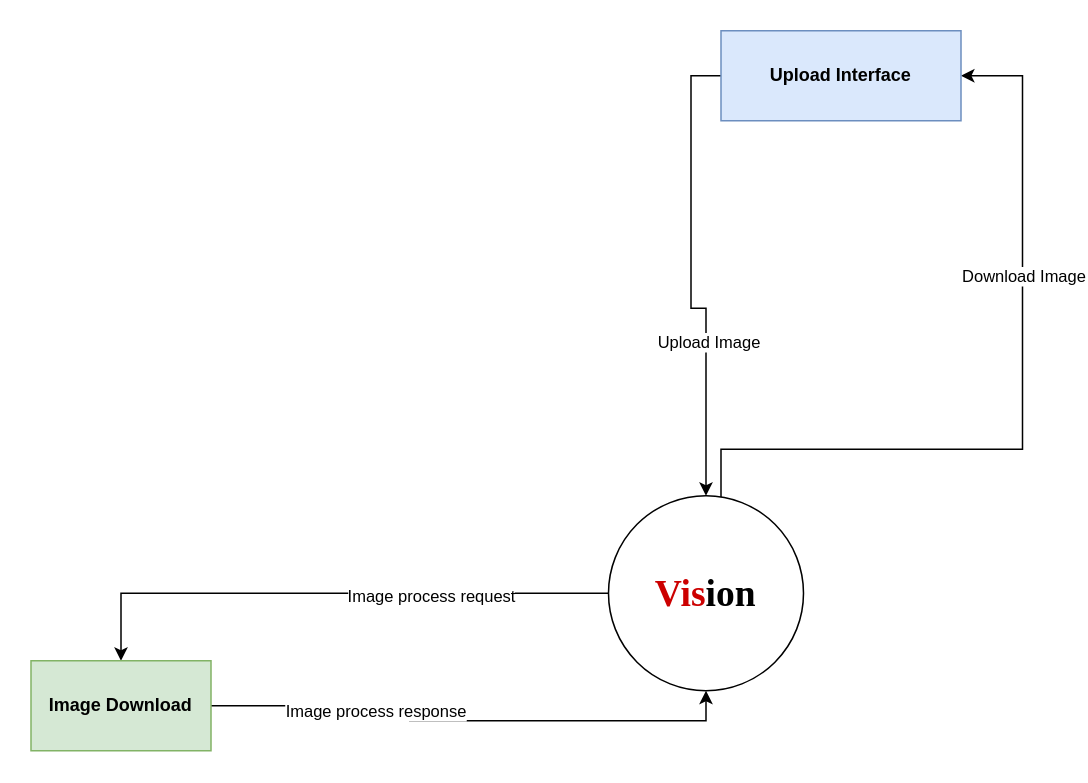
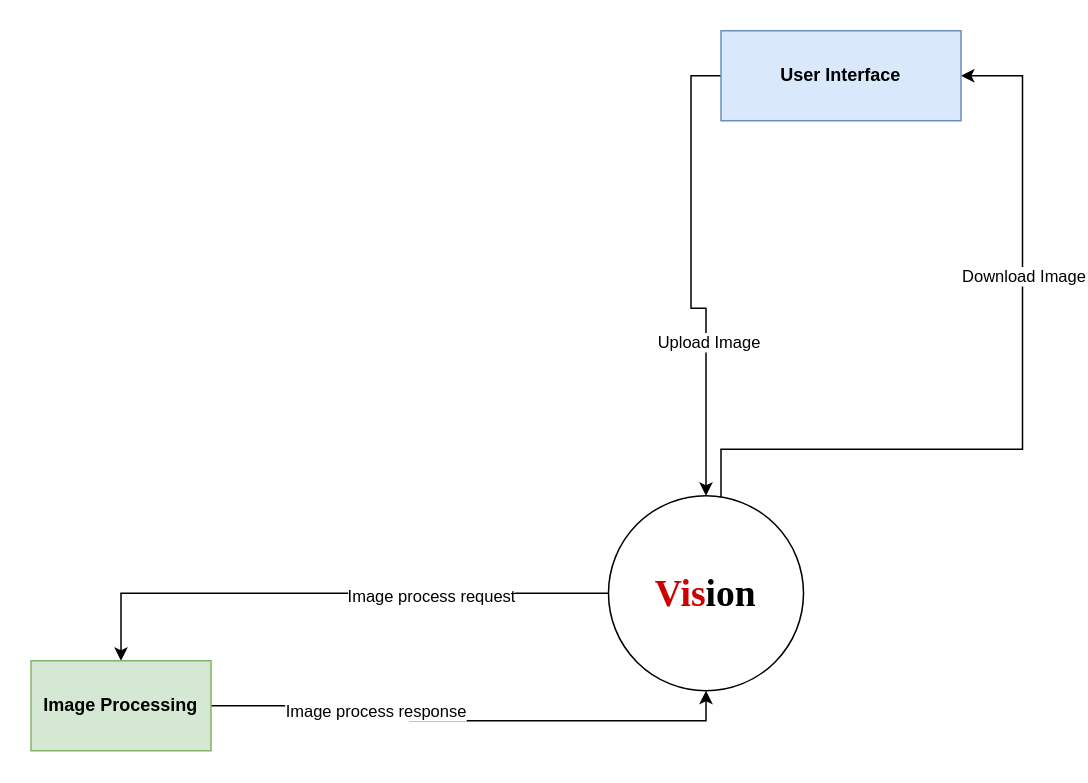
node "Upload Interface": label "Upload Interface" -> "User Interface"
node "Image Download": label "Image Download" -> "Image Processing"
